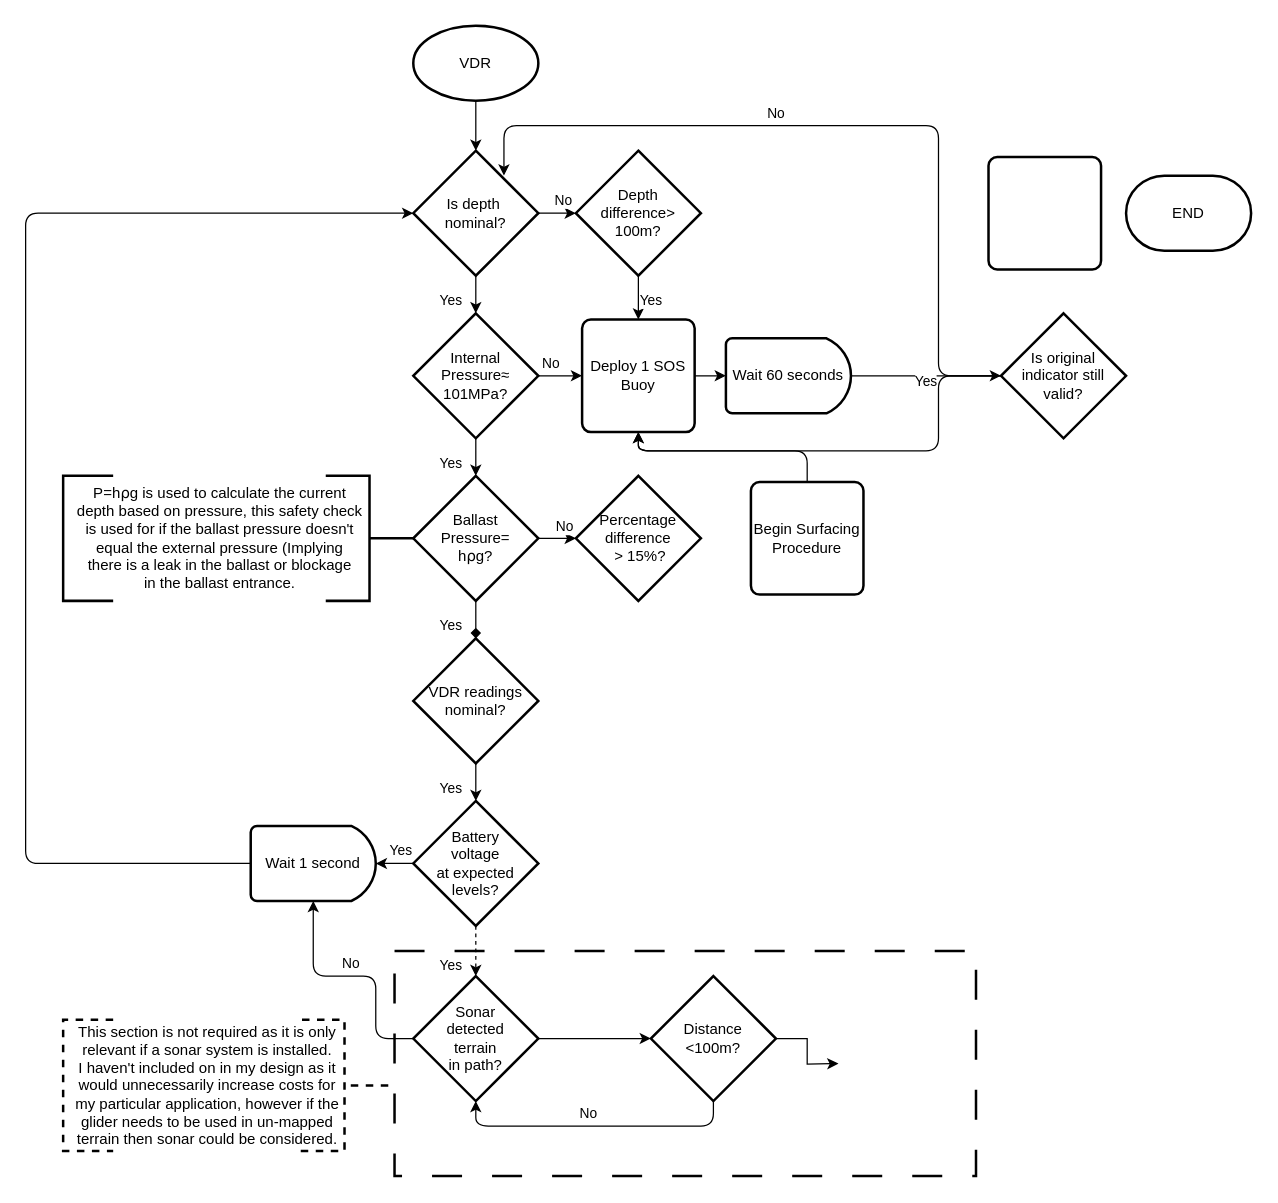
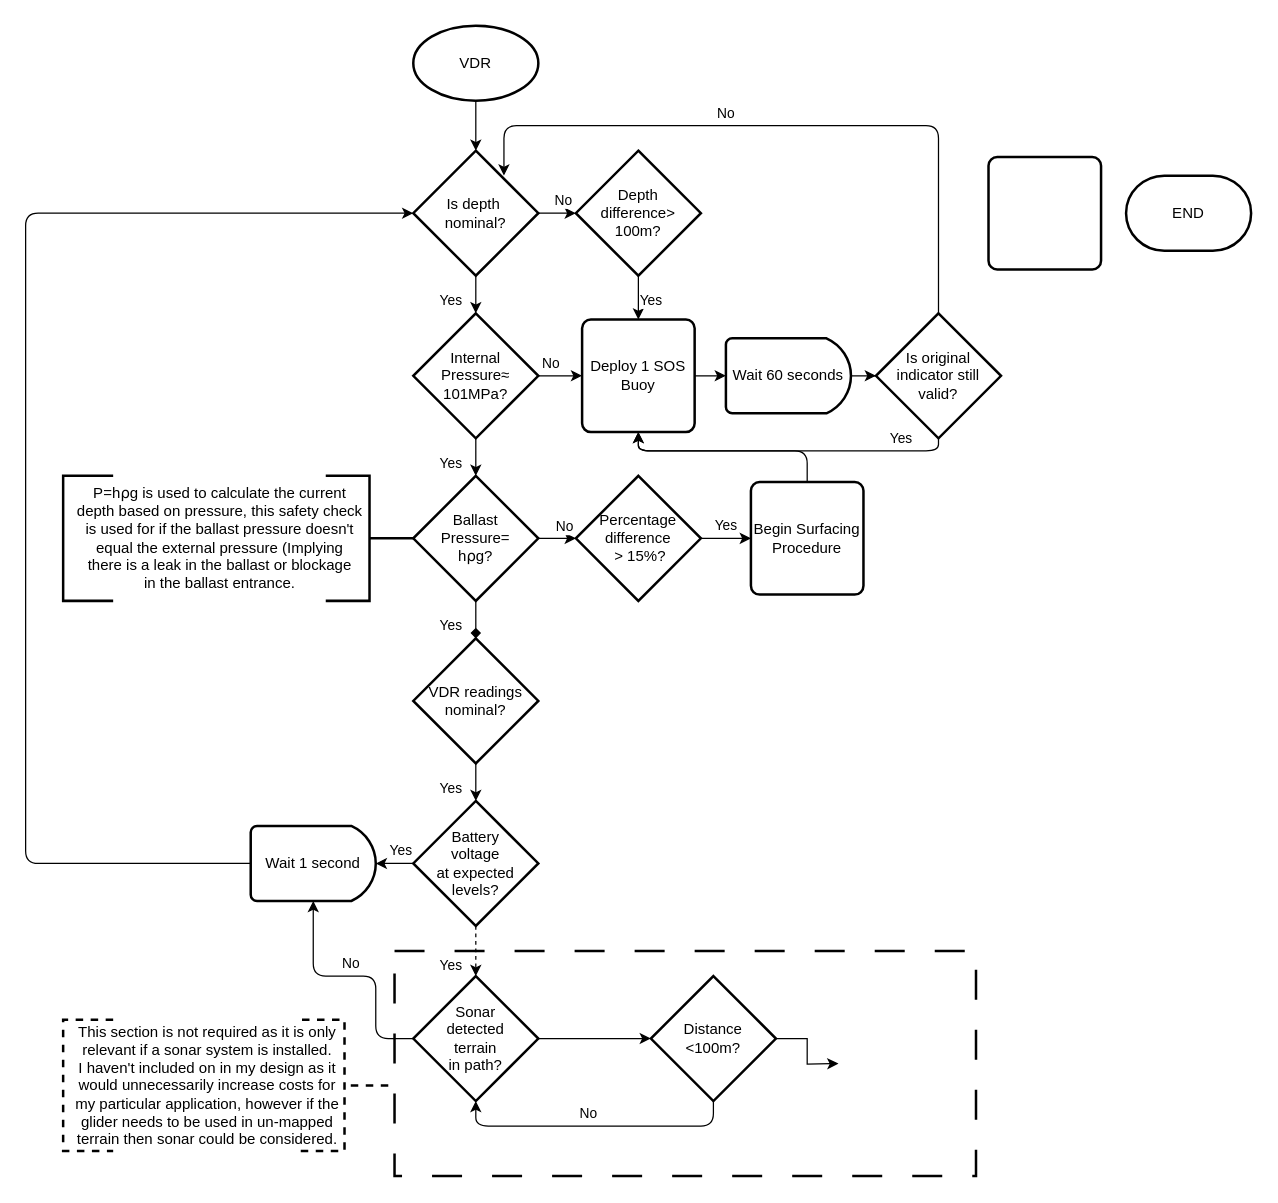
node "Is original indicator still valid?": moved (1063, 376) -> (938, 376)
edge "Percentage difference > 15%?" -> "Begin Surfacing Procedure": added, label "Yes"
